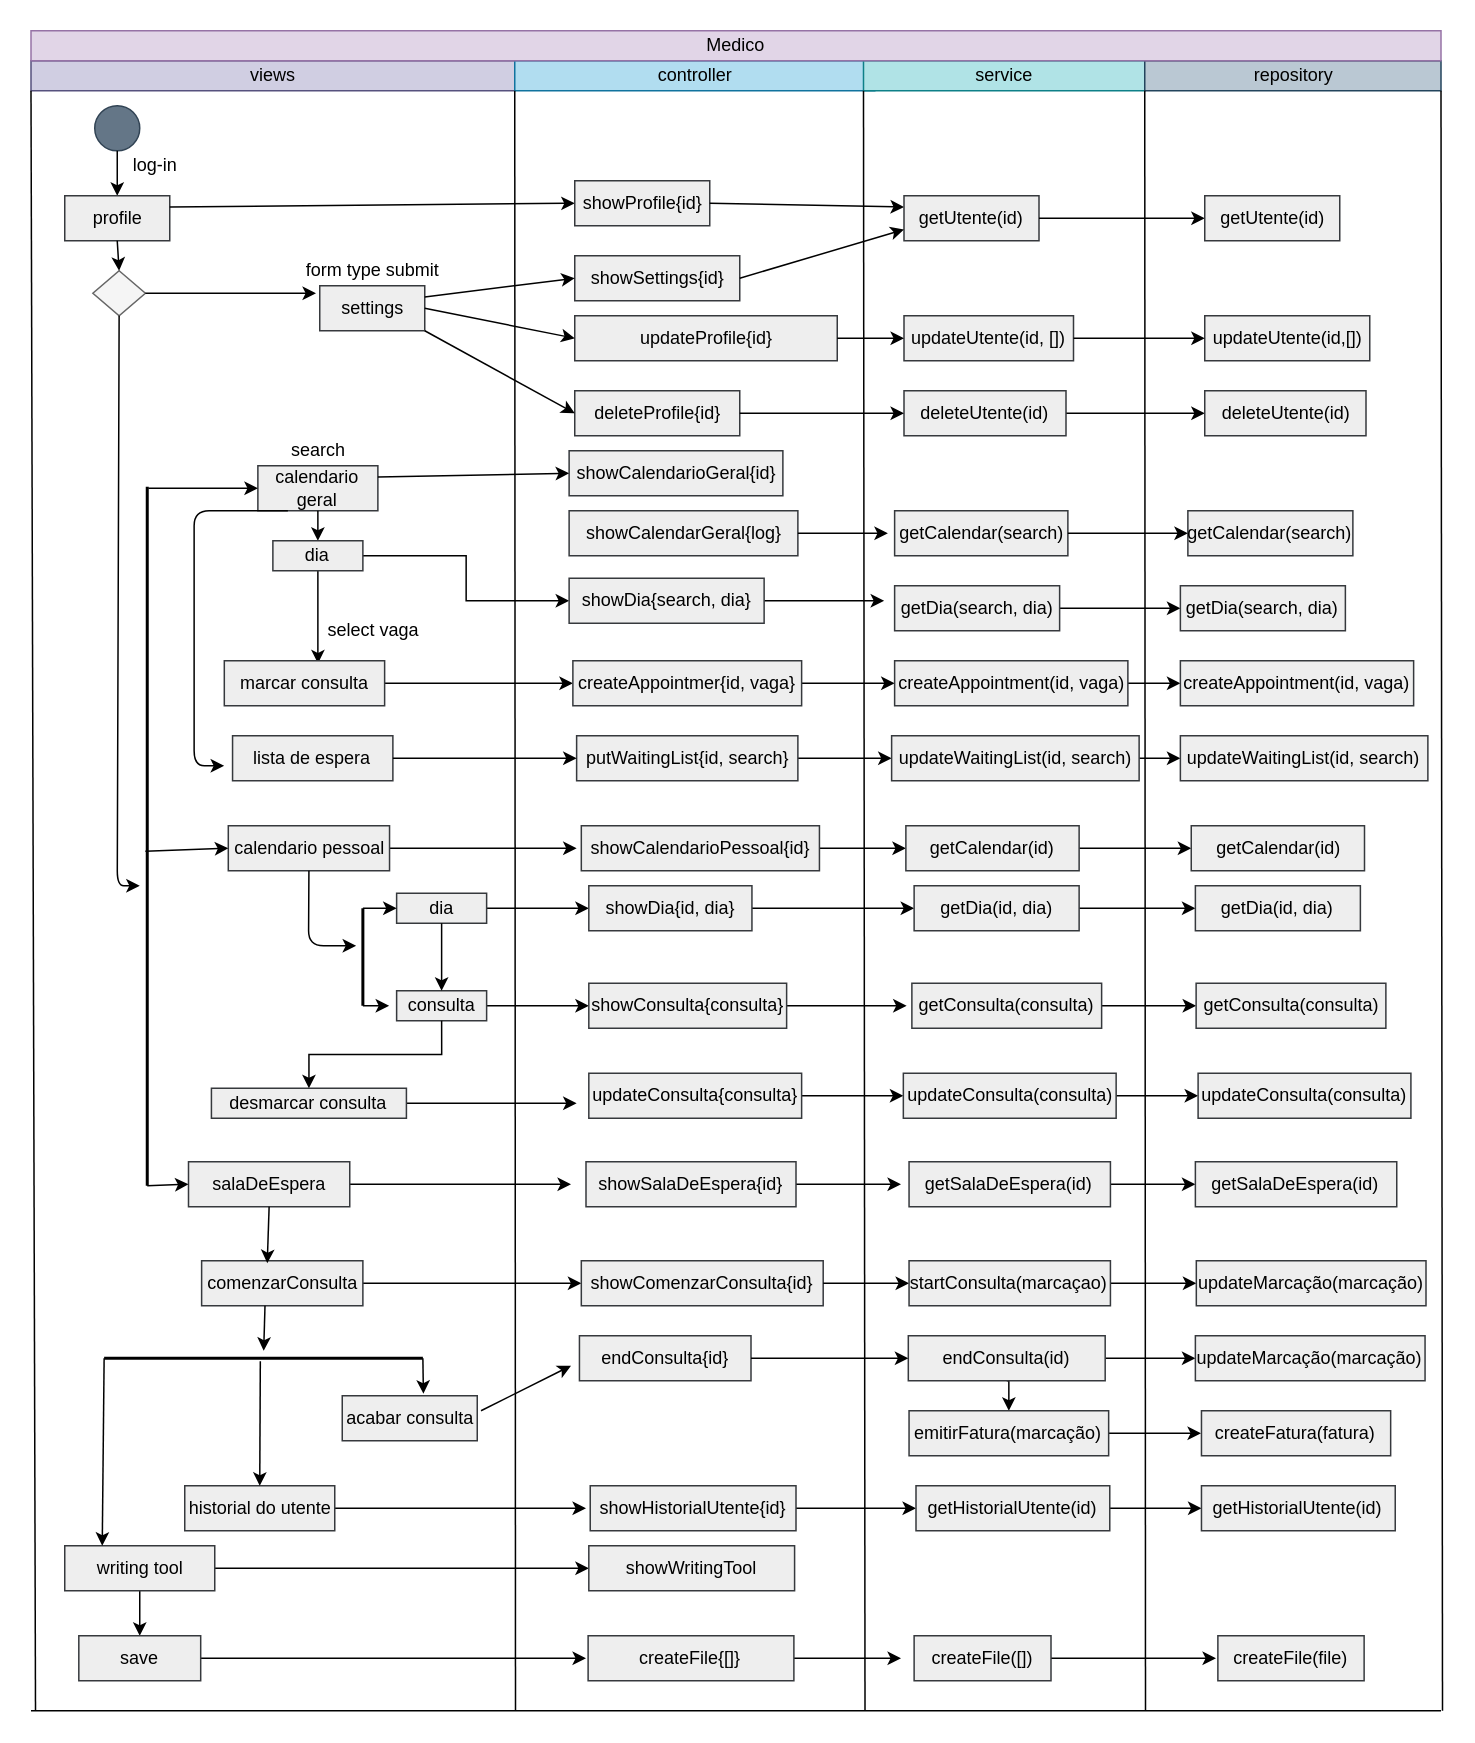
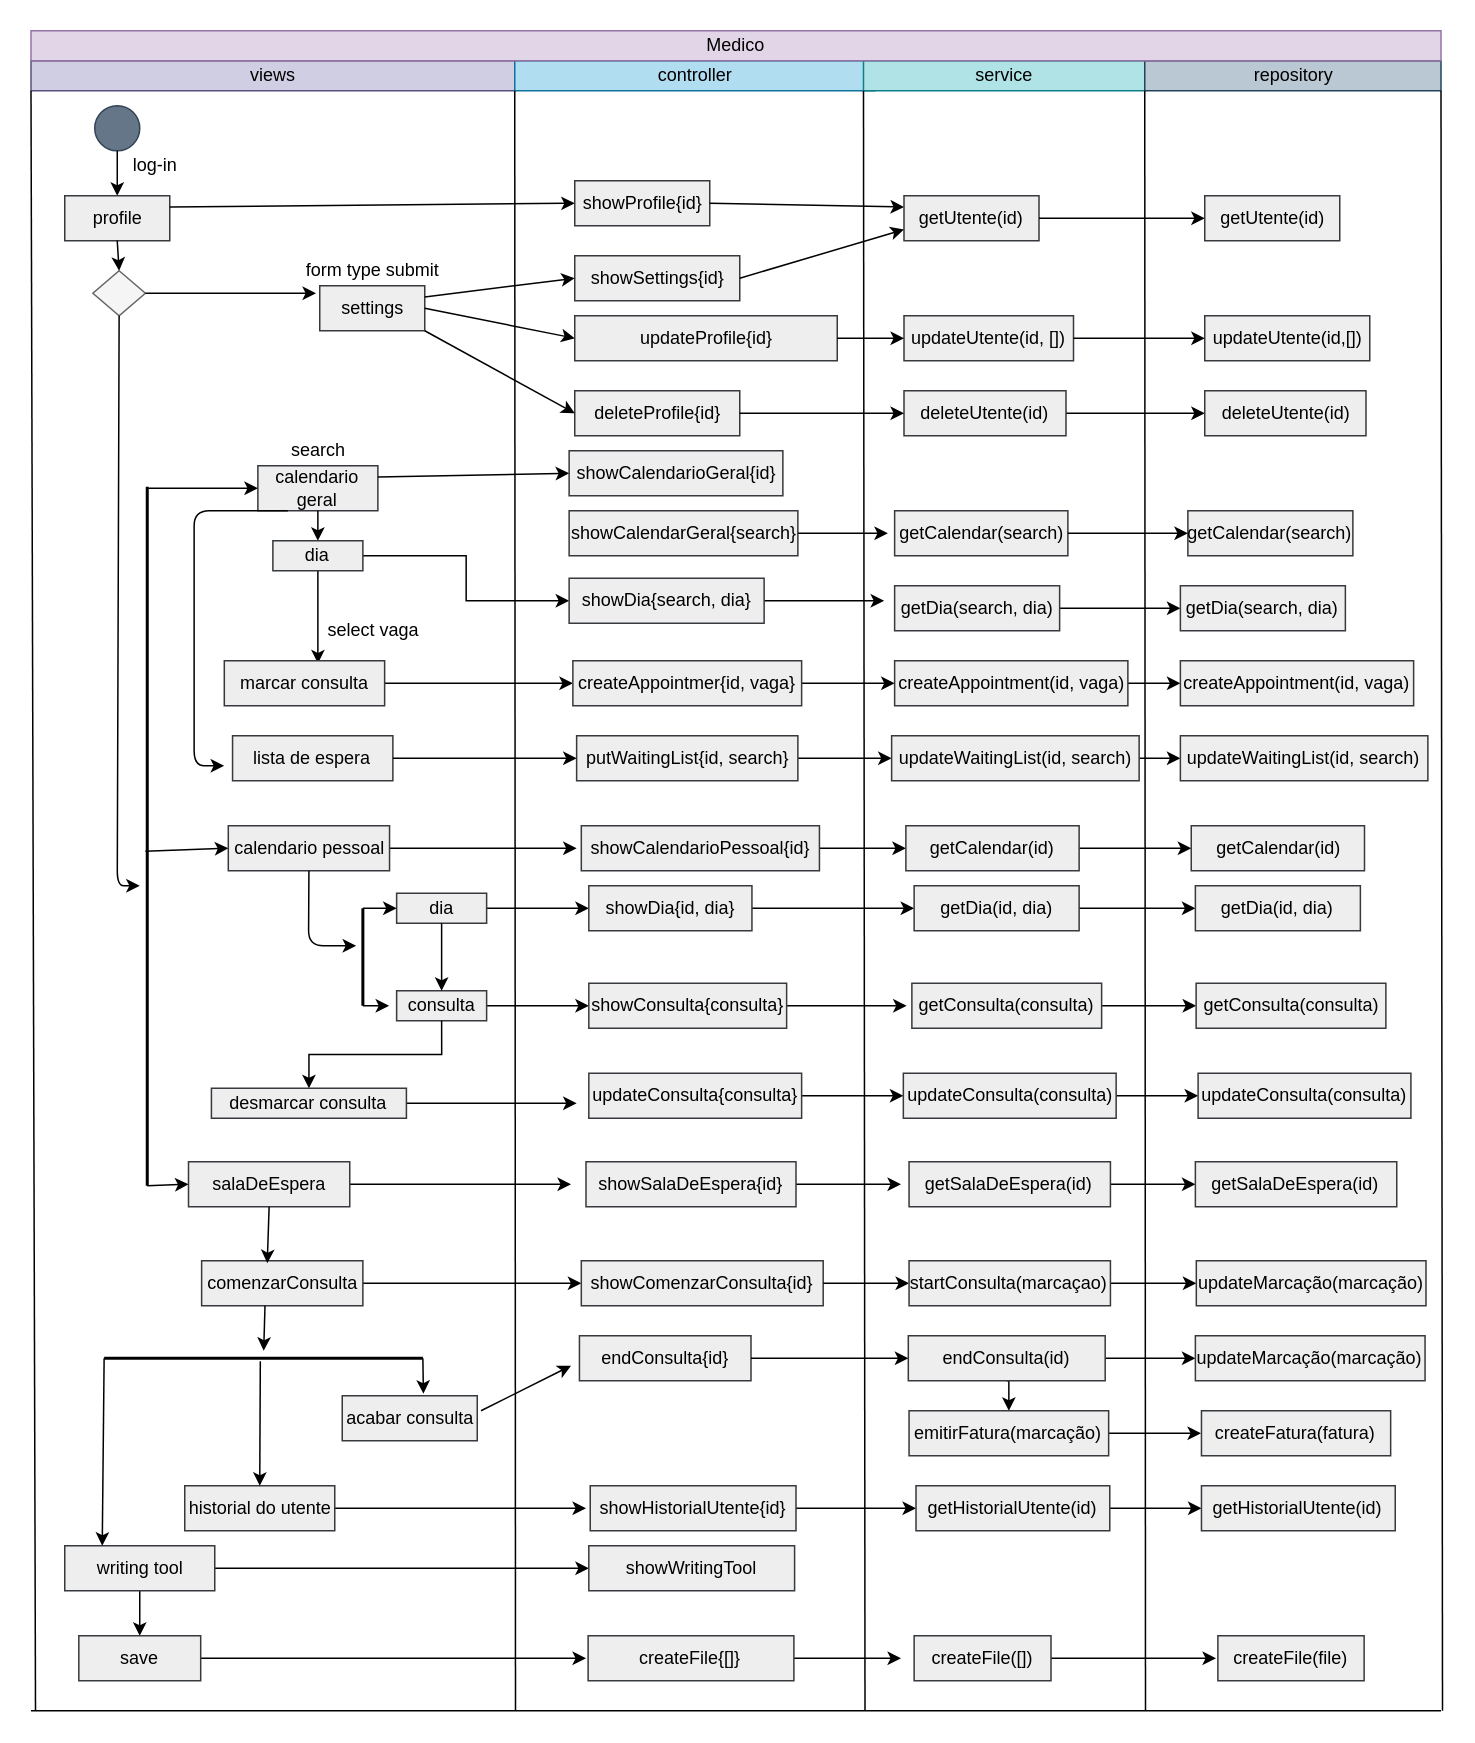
node "showCalendarGeral{log}": label "showCalendarGeral{log}" -> "showCalendarGeral{search}"
